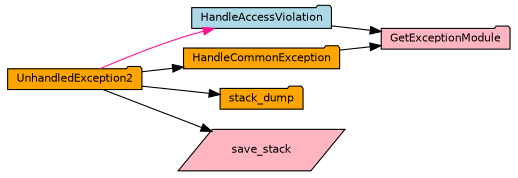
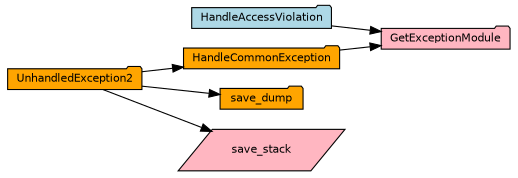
edge "UnhandledException2" -> "HandleAccessViolation": removed
node "stack_dump": label "stack_dump" -> "save_dump"
